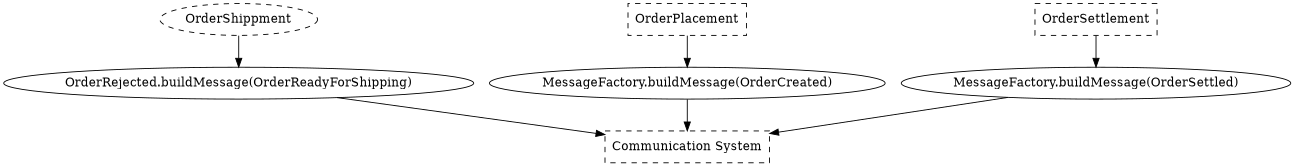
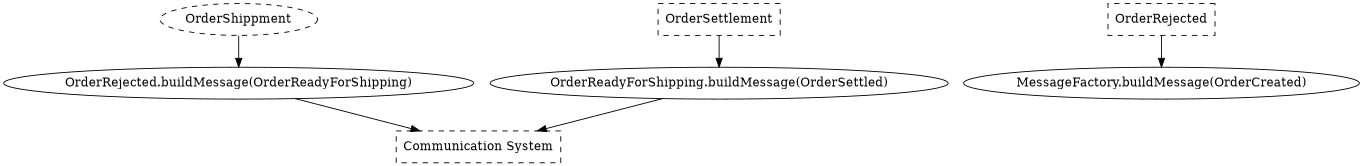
node "OrderPlacement": label "OrderPlacement" -> "OrderRejected"
node "MessageFactory.buildMessage(OrderSettled)": label "MessageFactory.buildMessage(OrderSettled)" -> "OrderReadyForShipping.buildMessage(OrderSettled)"
edge "MessageFactory.buildMessage(OrderCreated)" -> "Communication System": removed
